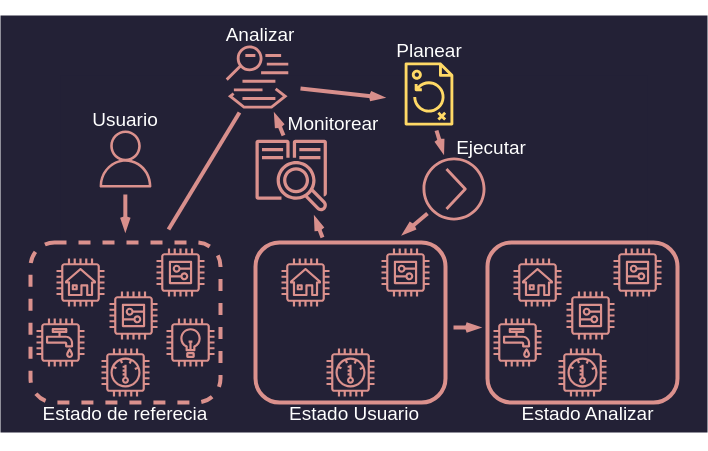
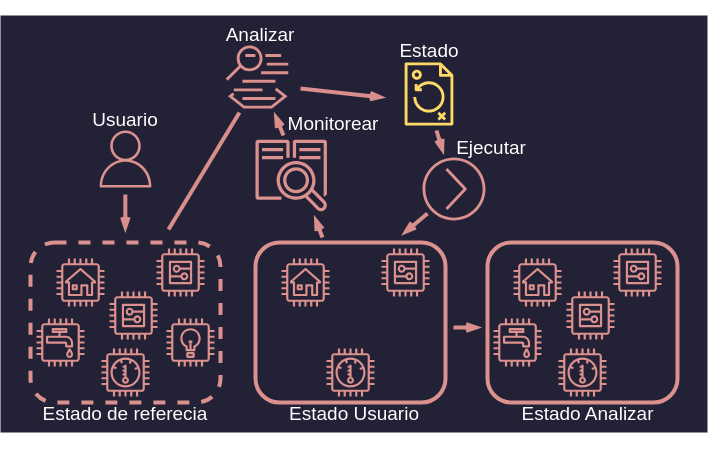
node "Planear": label "Planear" -> "Estado"
